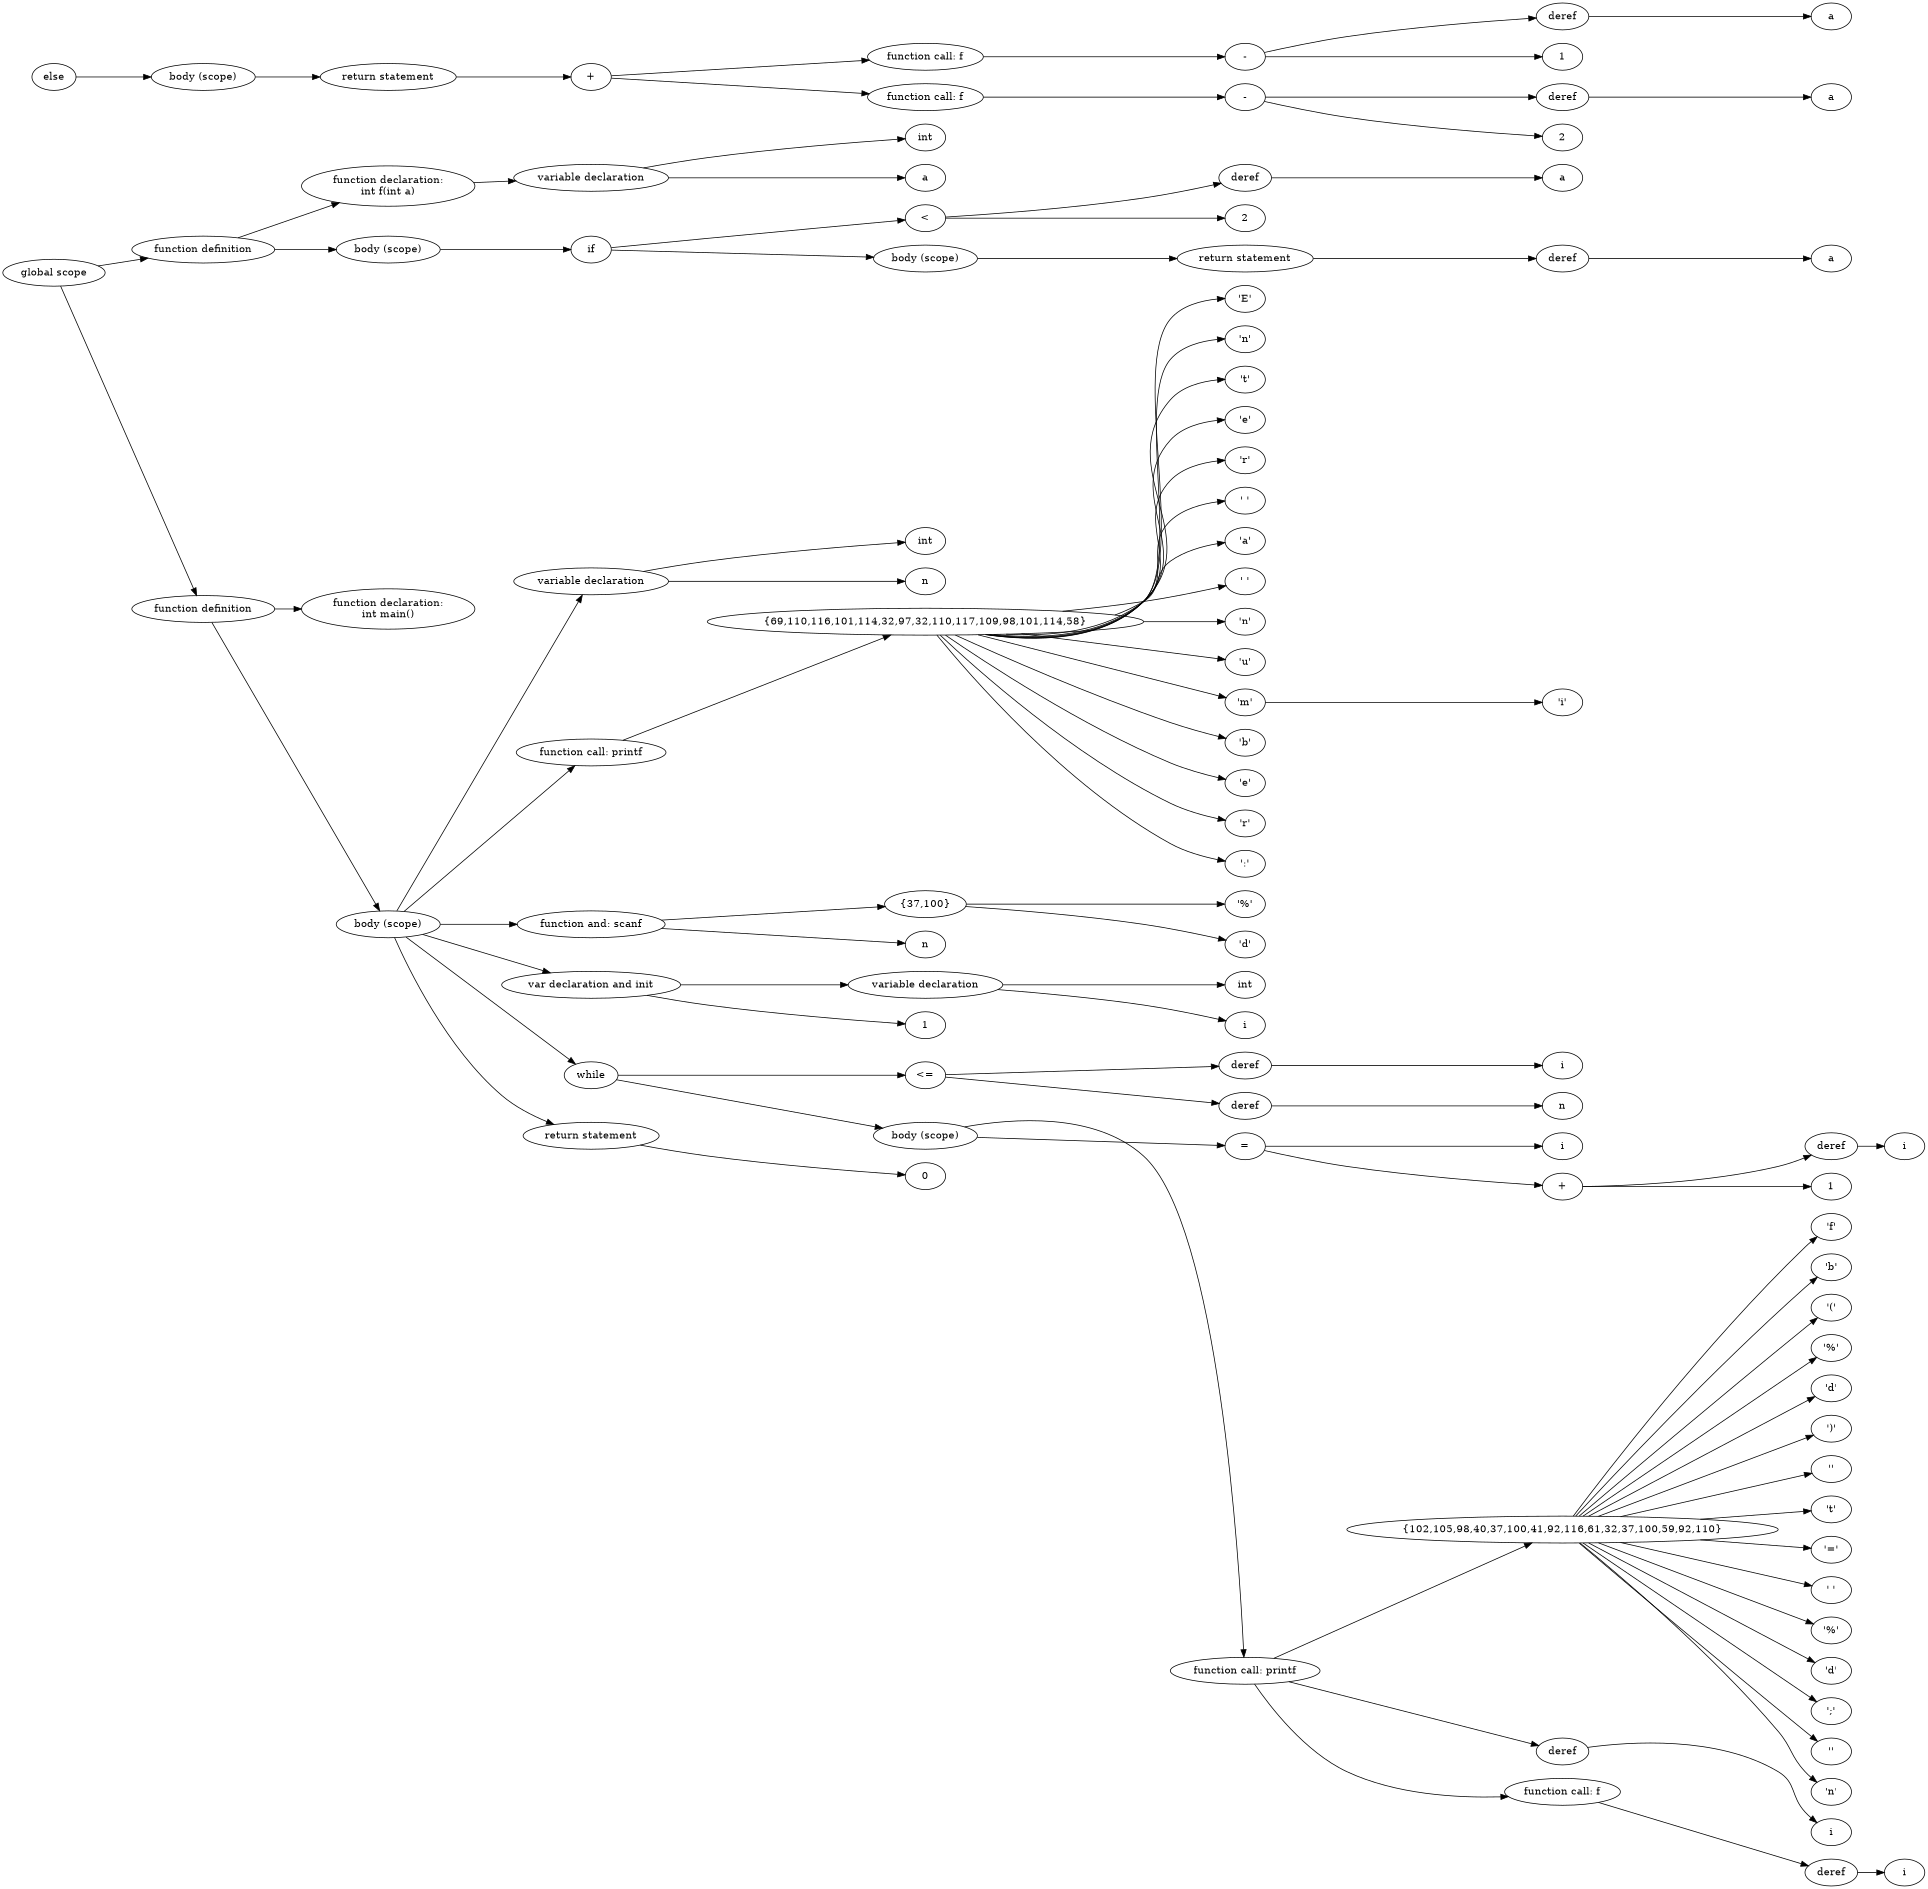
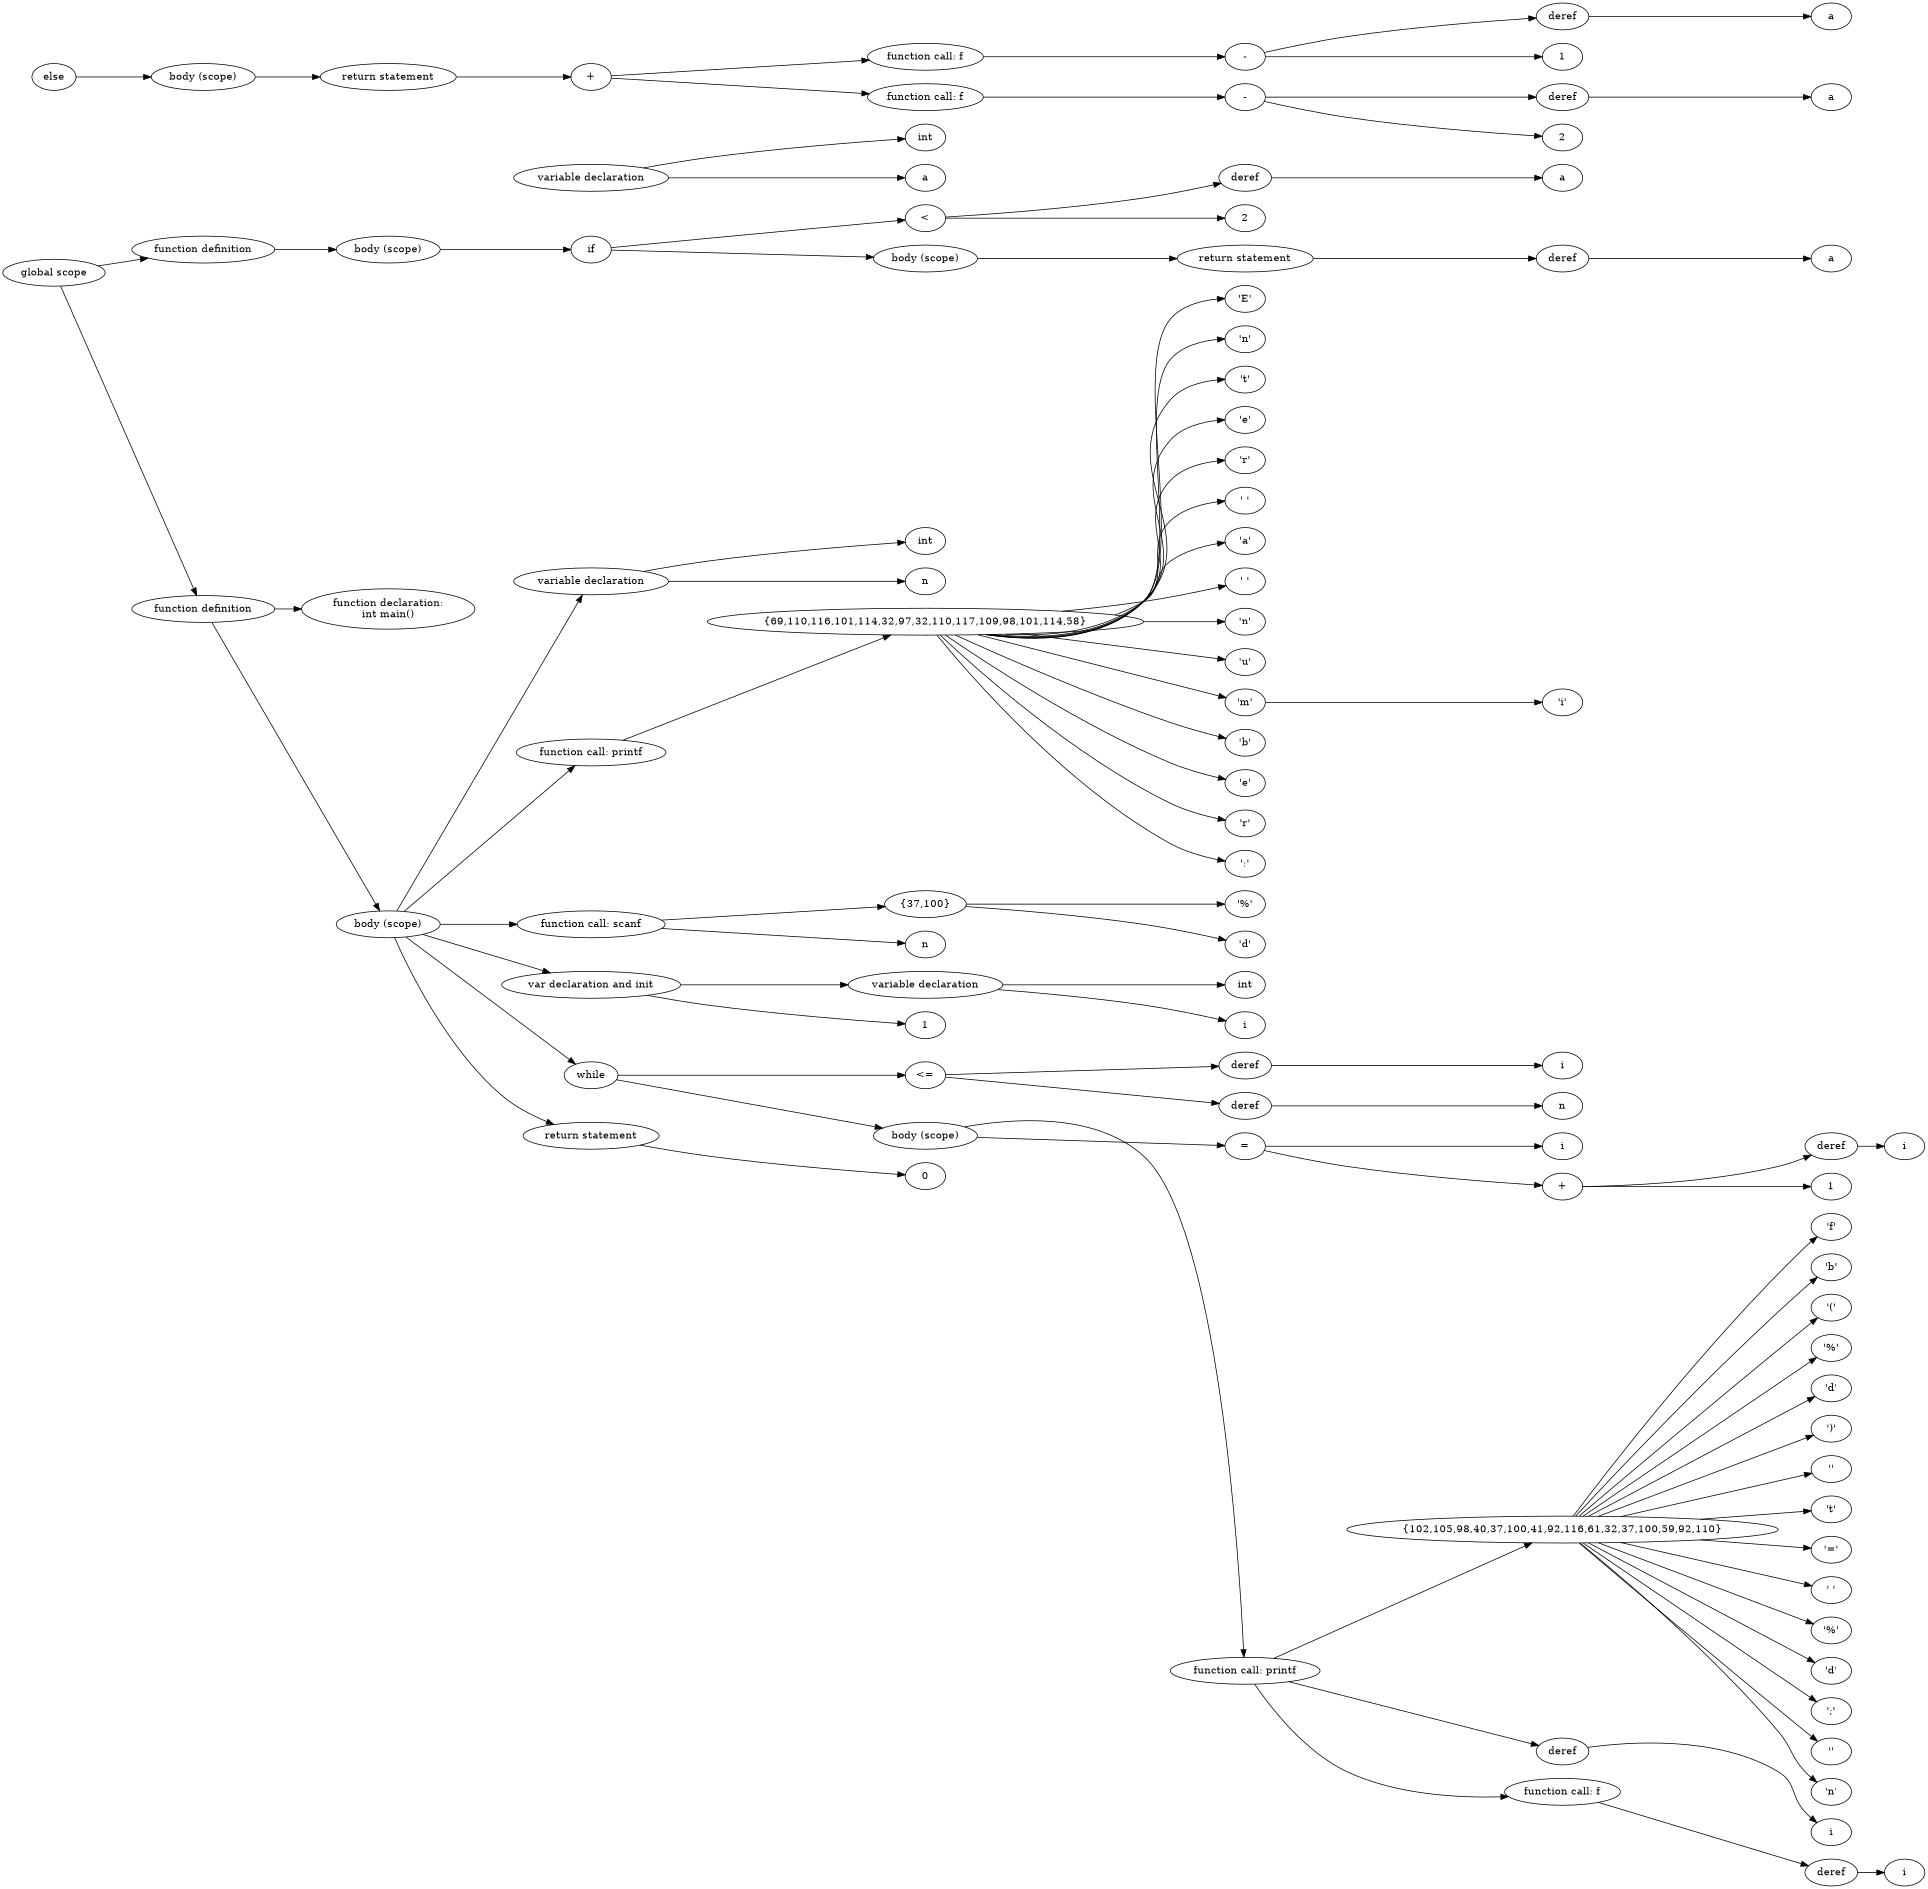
node "function declaration: int f(int a)": removed
node "function and: scanf": label "function and: scanf" -> "function call: scanf"
